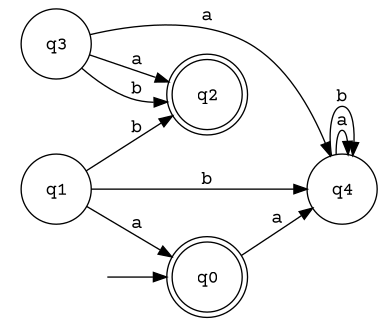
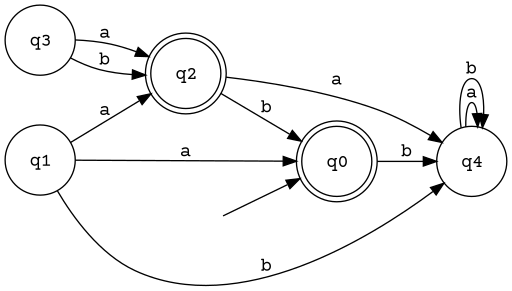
edge "q3" -> "q4": now "q2" -> "q4"
edge "q2" -> "q0": added, label "b"
edge "q1" -> "q2": label "b" -> "a"
edge "q0" -> "q4": label "a" -> "b"
